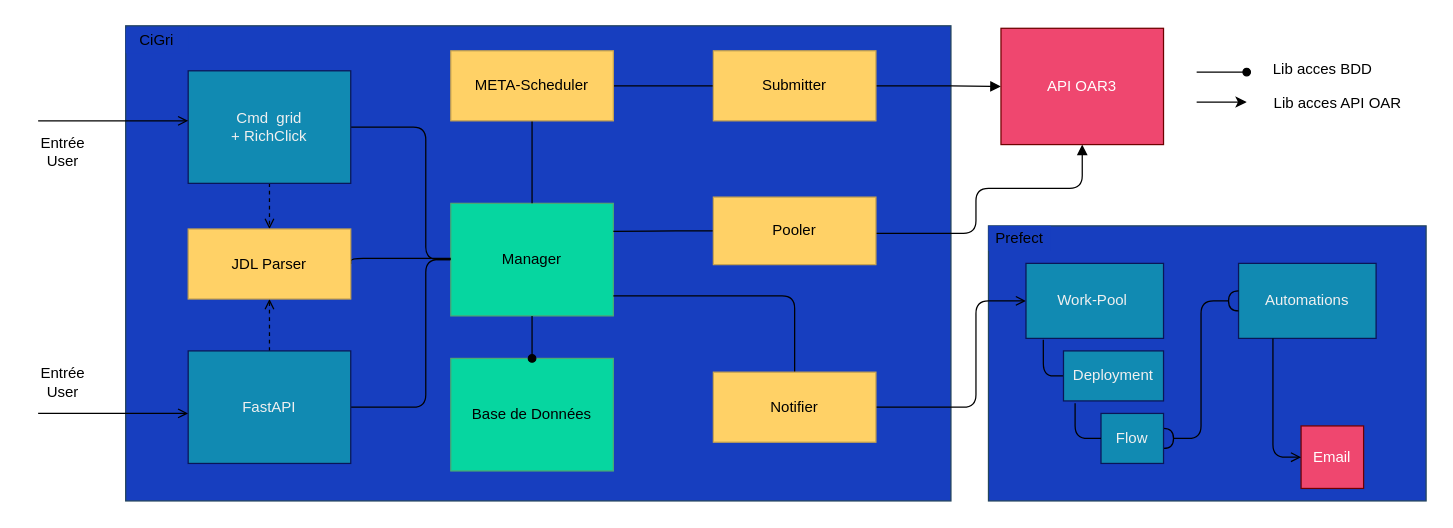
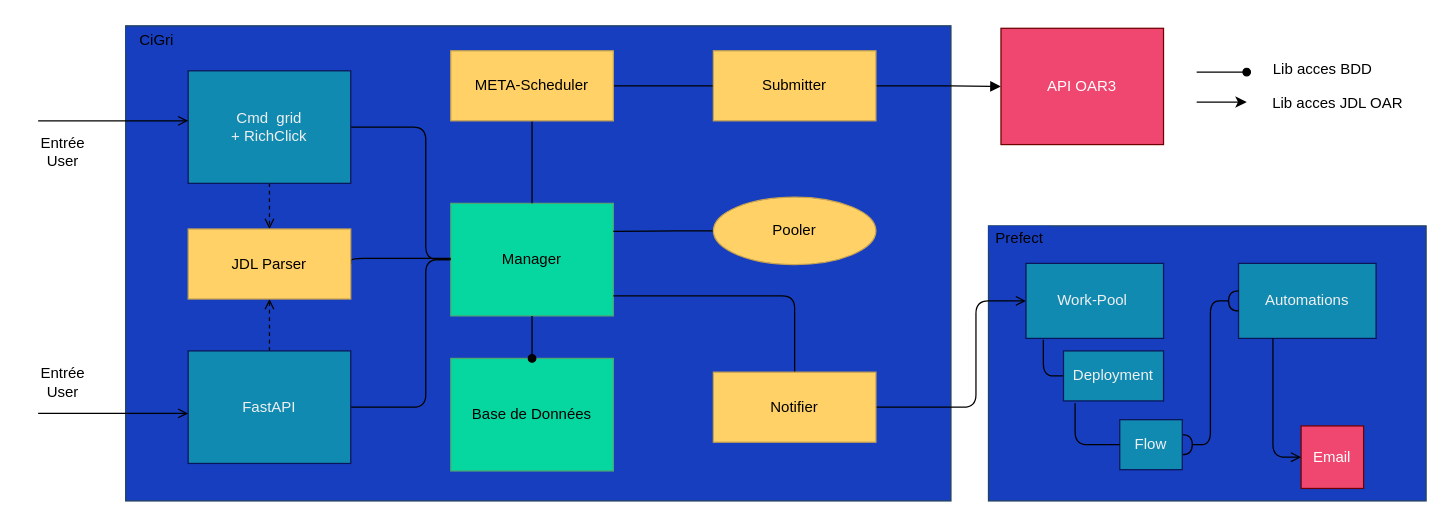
node "Lib acces API OAR": label "Lib acces API OAR" -> "Lib acces JDL OAR"
edge "Pooler" -> "API OAR3": removed
node "Pooler": shape rectangle -> ellipse
node "Flow": moved (1132, 438) -> (1151, 444)
